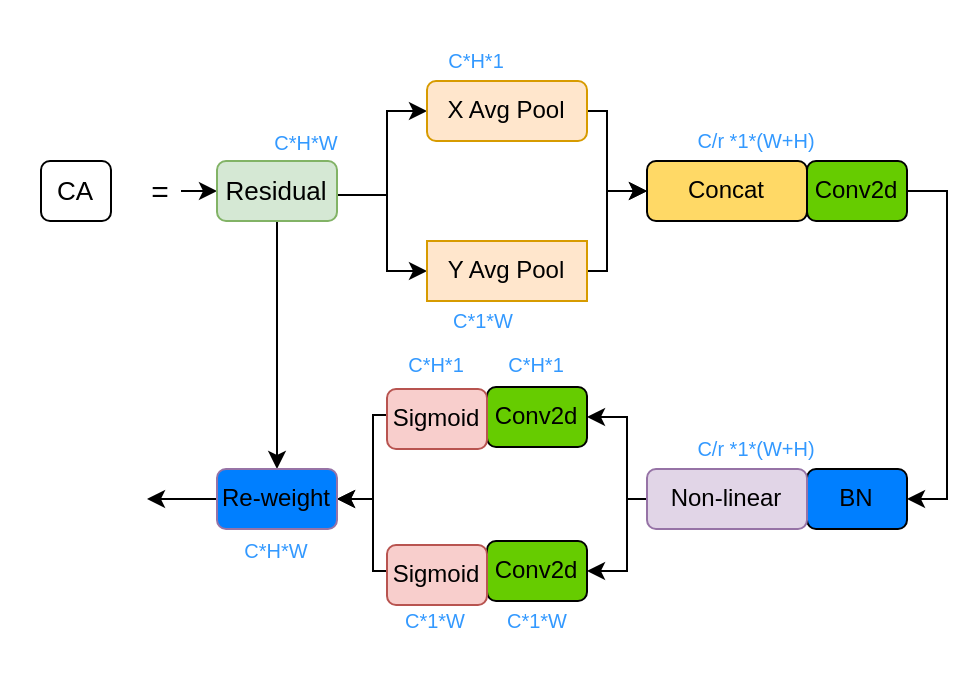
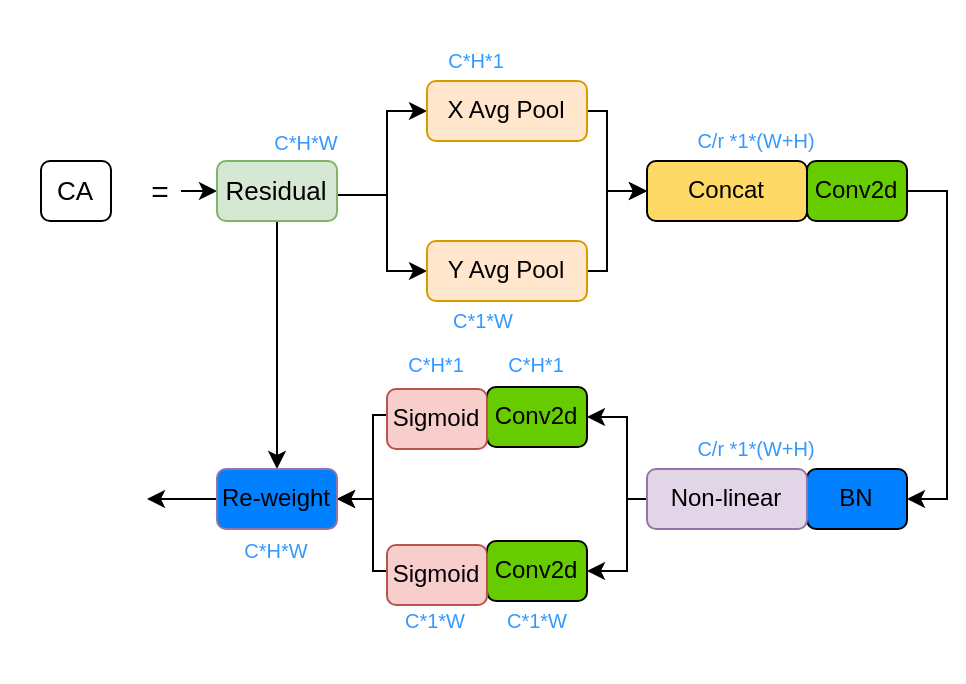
node "Y Avg Pool": shape rectangle -> rounded rectangle
